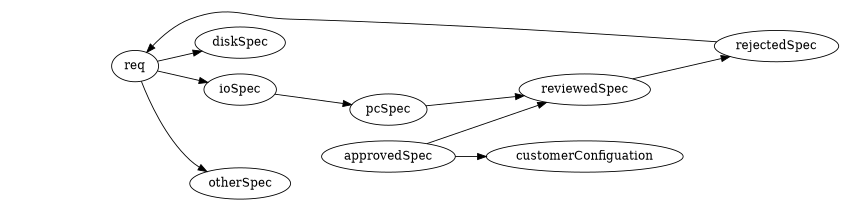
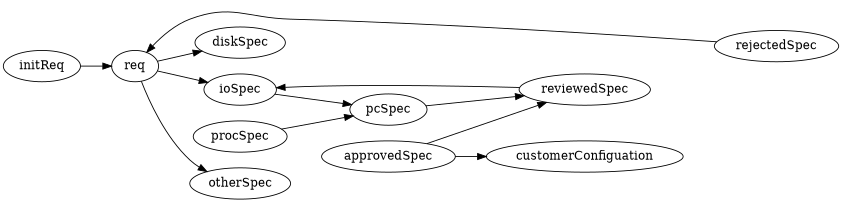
node "initReq": added
edge "reviewedSpec" -> "rejectedSpec": now "reviewedSpec" -> "ioSpec"
node "procSpec": added
